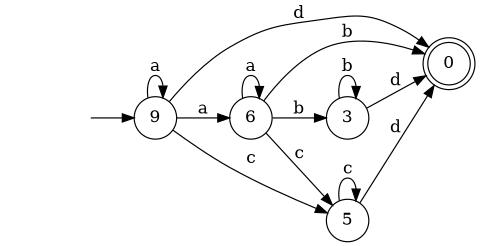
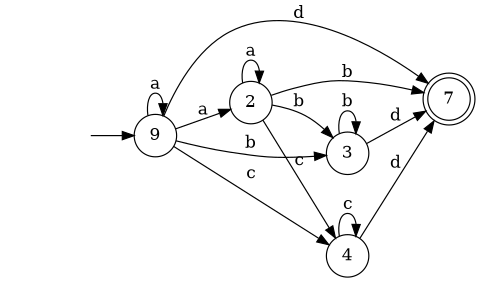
node "0": label "0" -> "7"
node "6": label "6" -> "2"
edge "9" -> "3": added, label "b"
node "5": label "5" -> "4"
